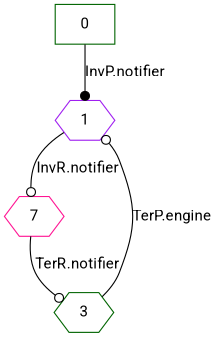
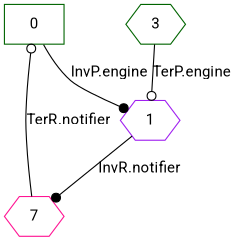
edge "0" -> "1": label "InvP.notifier" -> "InvP.engine"
edge "1" -> "7": arrowhead odot -> dot
edge "7" -> "3": now "7" -> "0"
